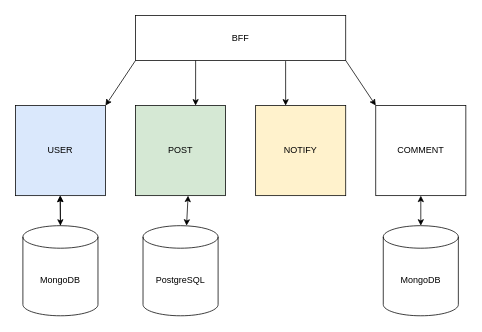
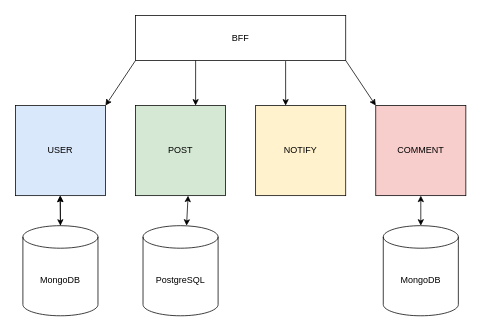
node "COMMENT": fillcolor #ffffff -> #f8cecc
